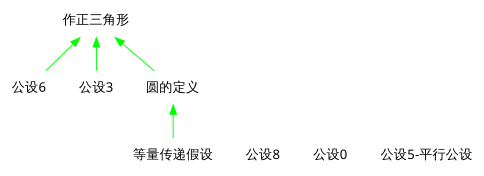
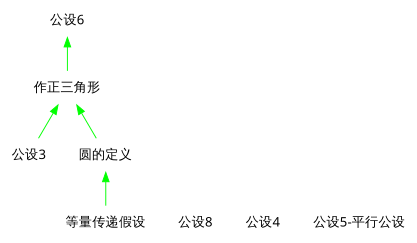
edge "公设6" -> "作正三角形": reversed
node "公设0": label "公设0" -> "公设4"
